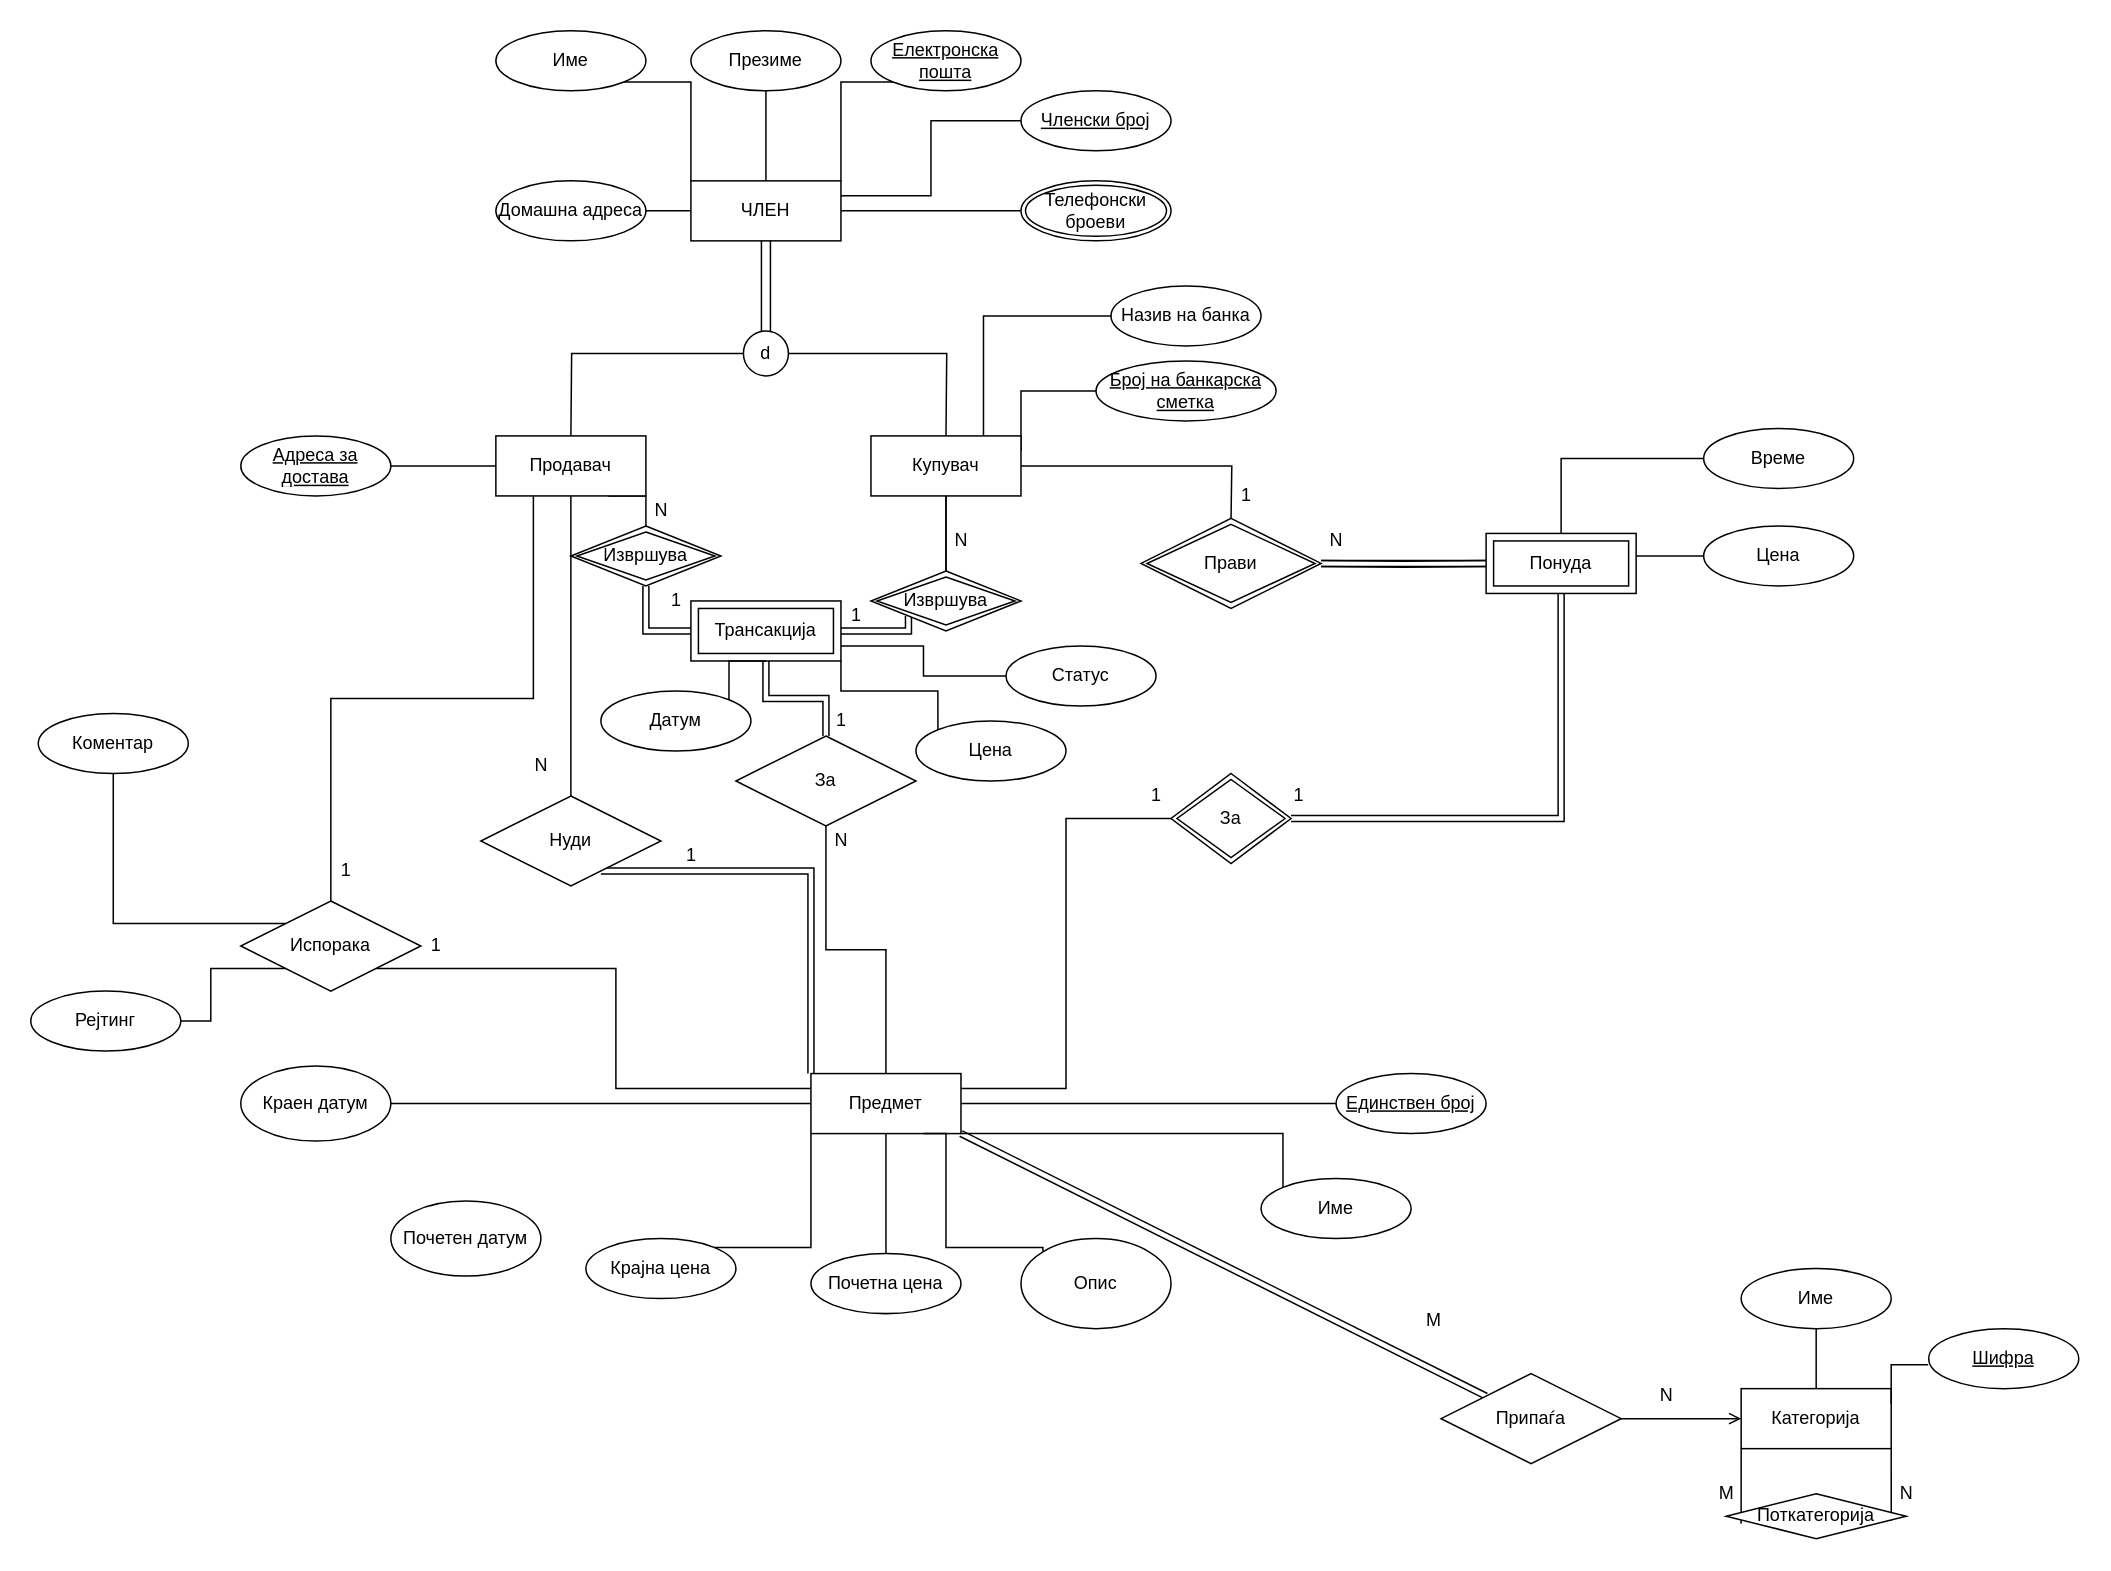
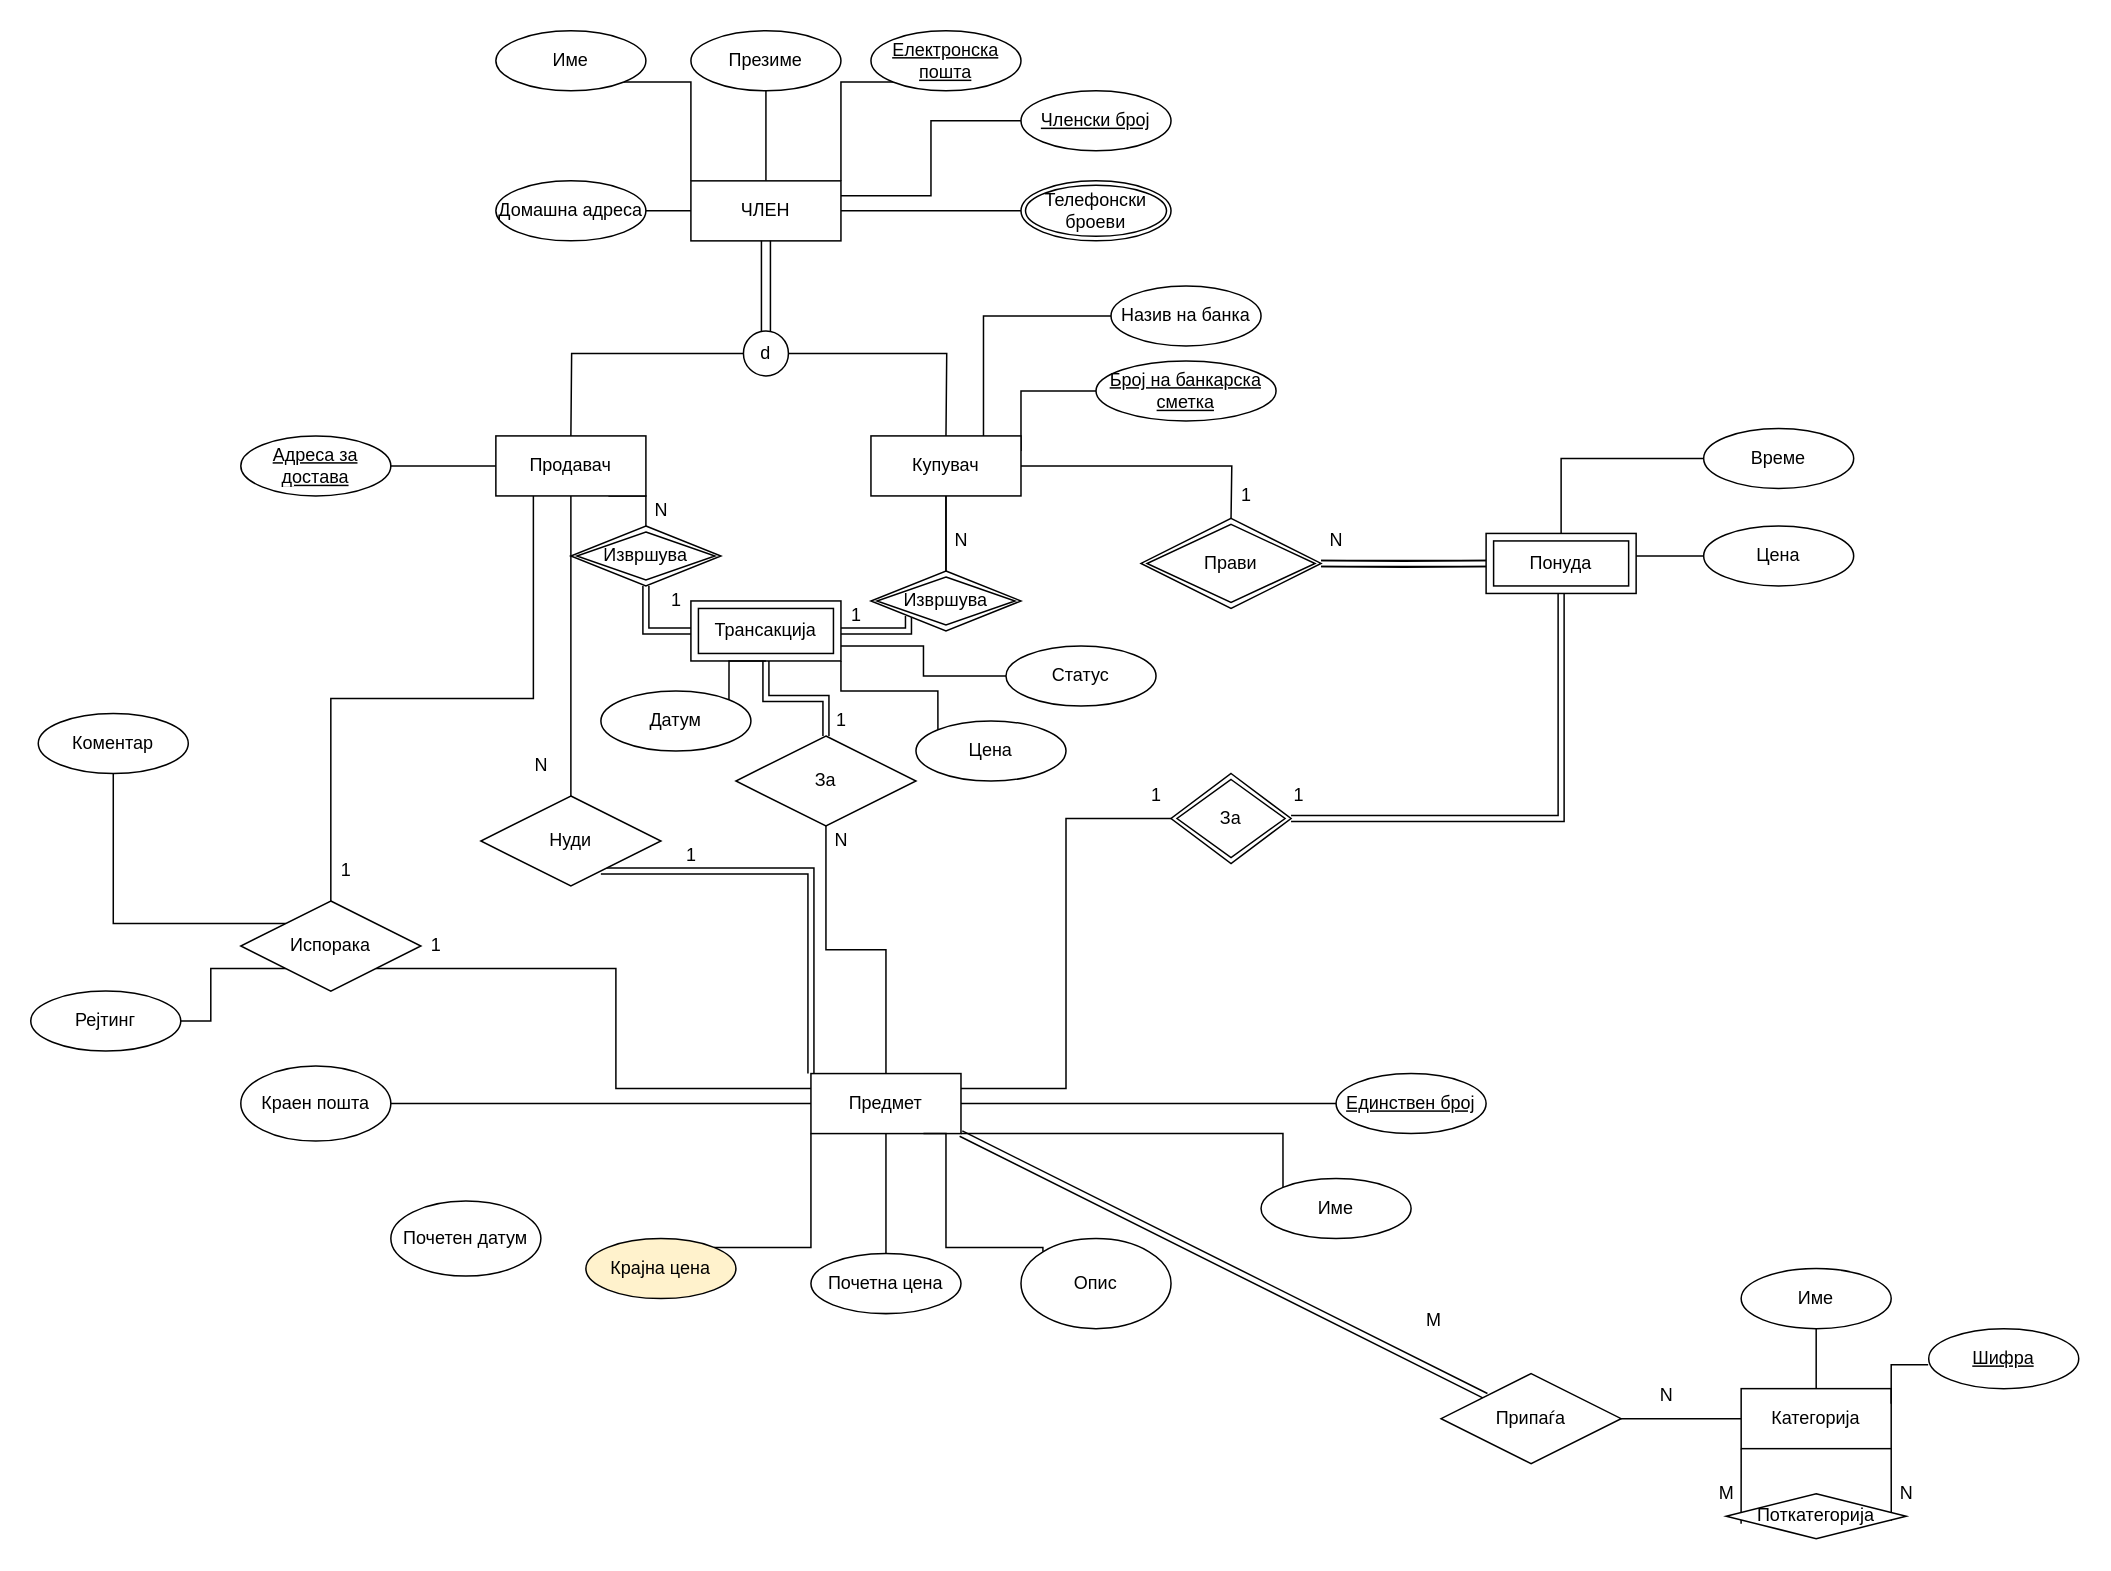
node "Краен датум": label "Краен датум" -> "Краен пошта"
node "Крајна цена": fillcolor #ffffff -> #fff2cc
edge "Припаѓа" -> "Категорија": arrowhead open -> none
